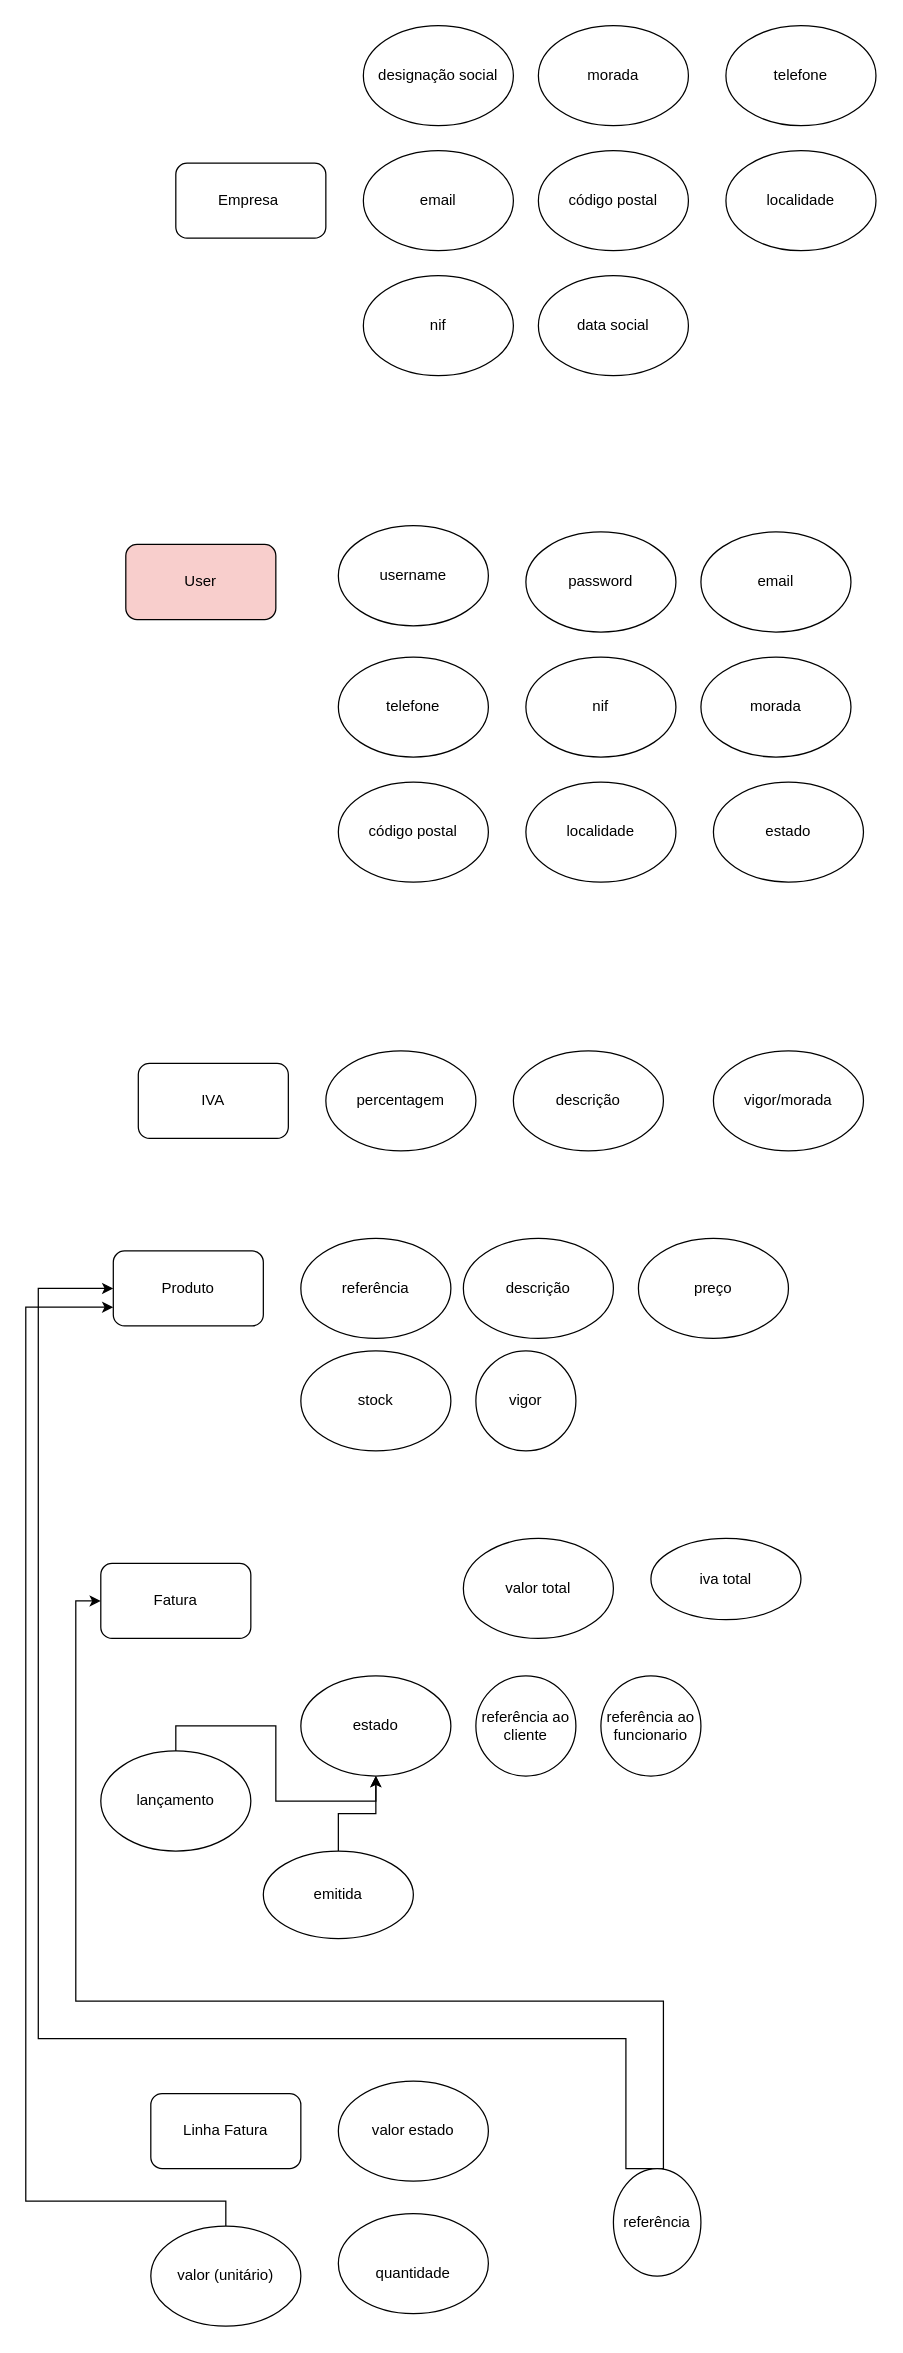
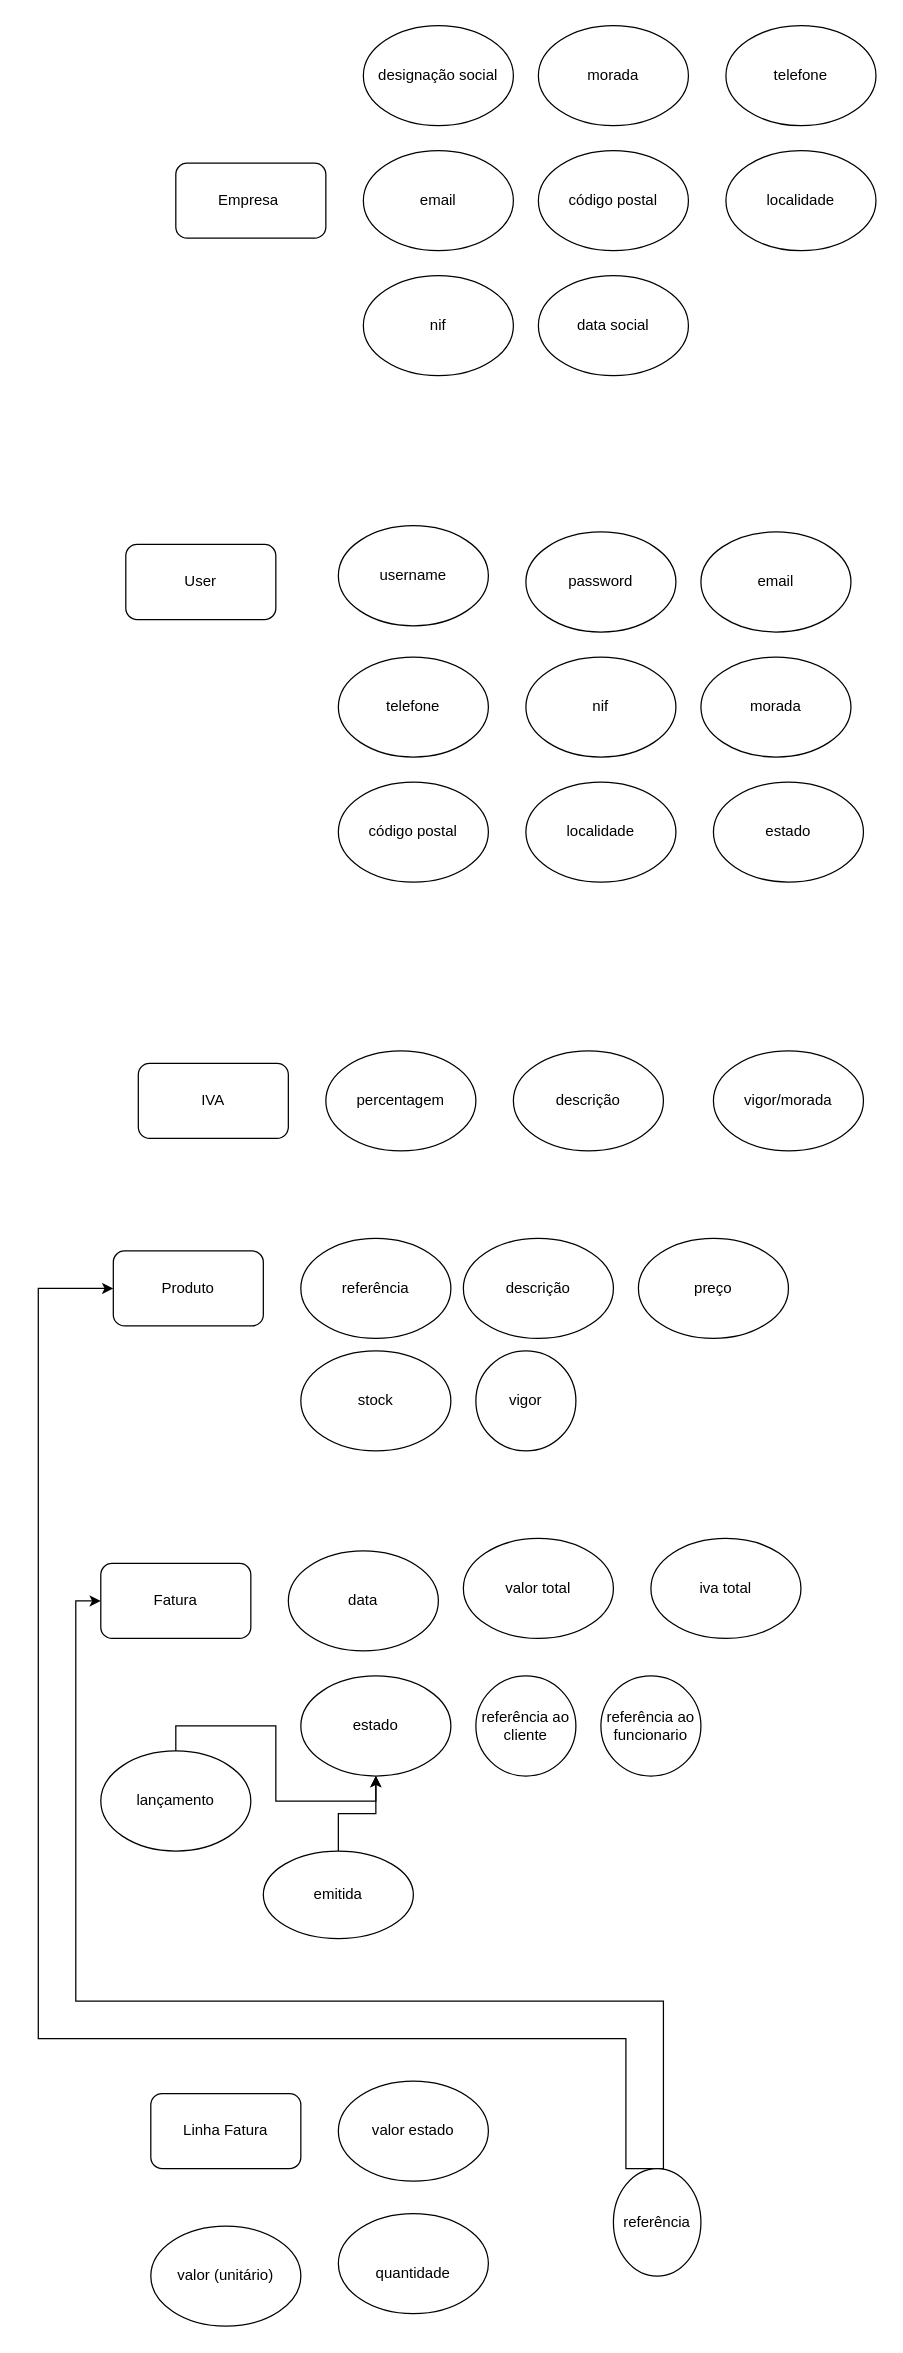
node "User": fillcolor #f8cecc -> #ffffff
node "iva total": size 150x81 -> 150x100
node "data": added
edge "valor (unitário)" -> "Produto": removed
